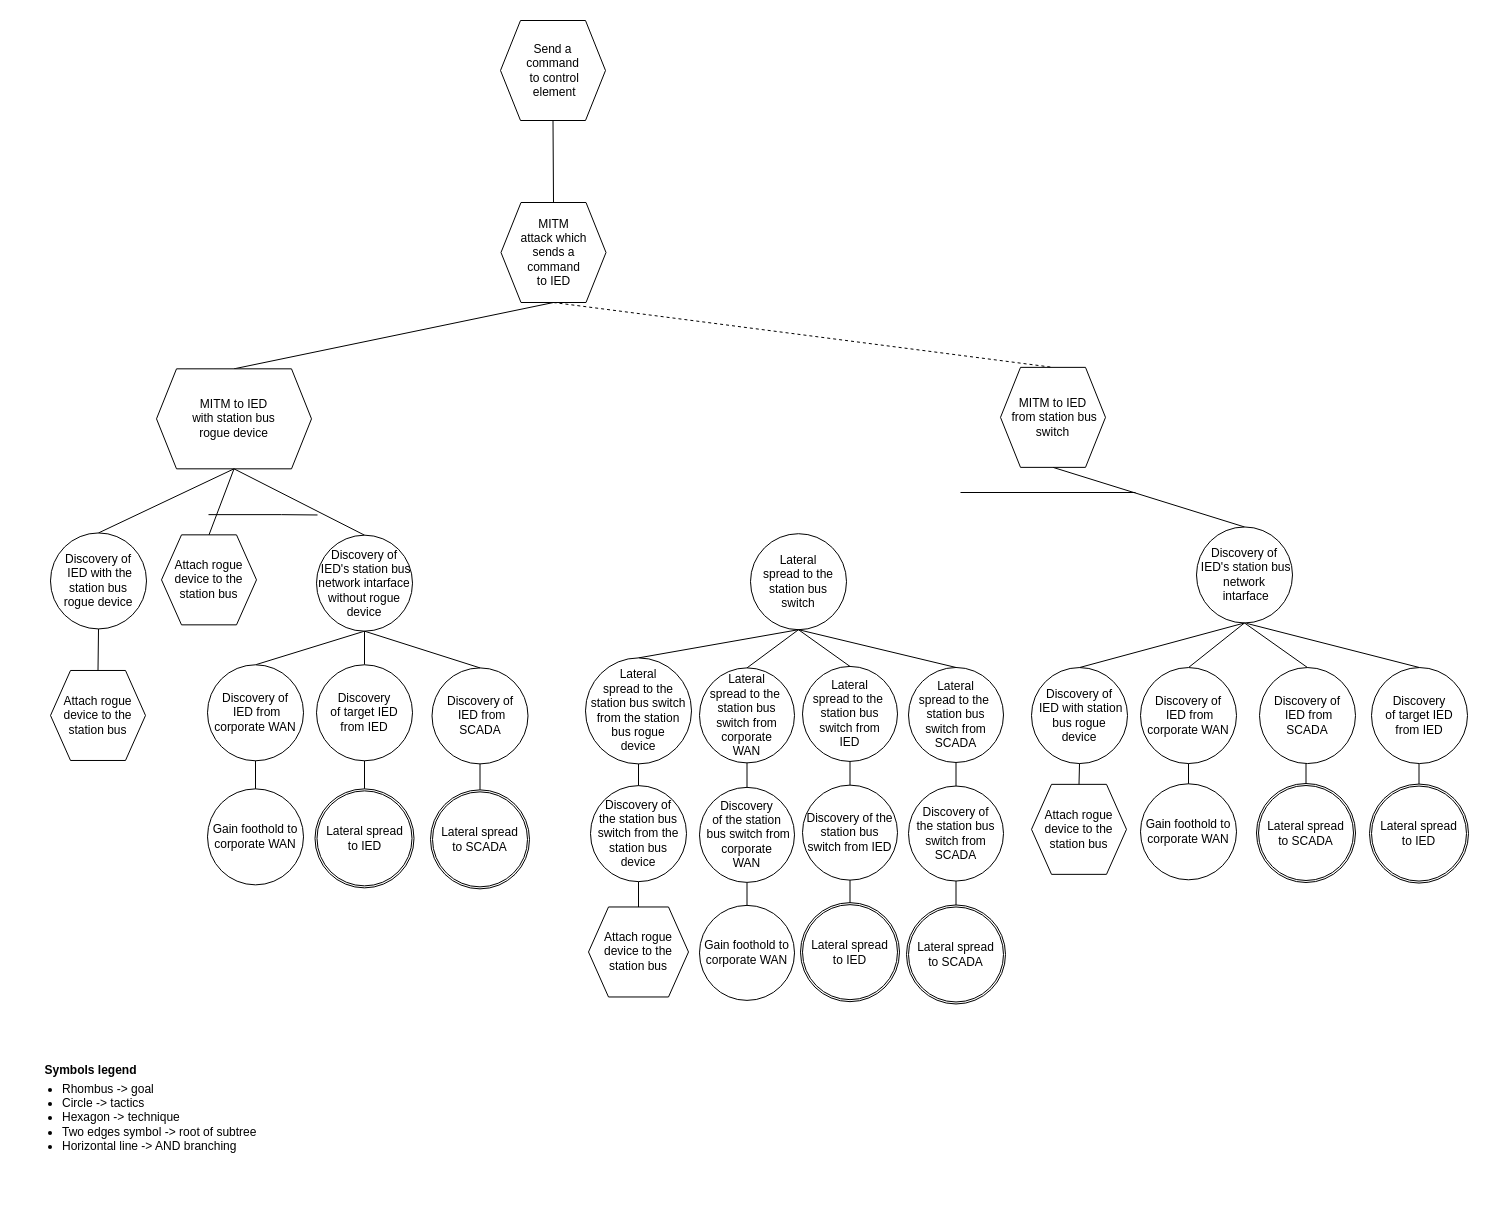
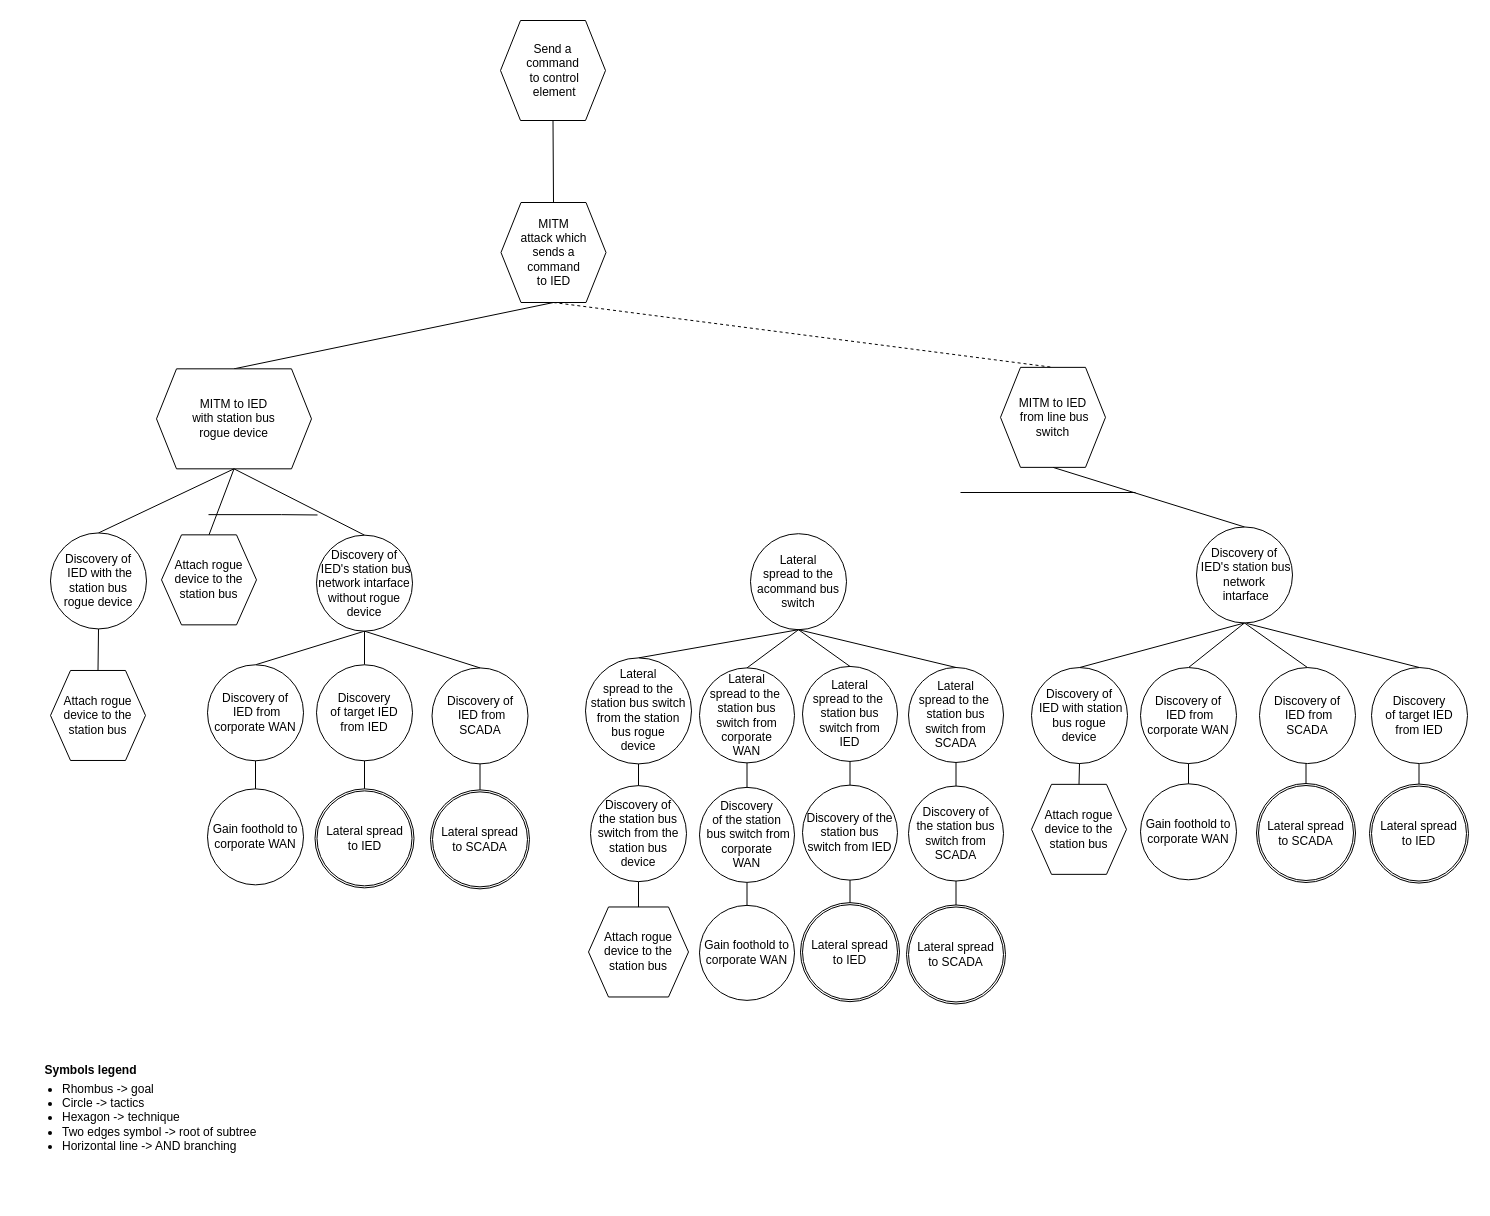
node "MITM to IED from station bus switch": label "MITM to IED from station bus switch" -> "MITM to IED from line bus switch"
node "Lateral spread to the station bus switch": label "Lateral spread to the station bus switch" -> "Lateral spread to the acommand bus switch"
